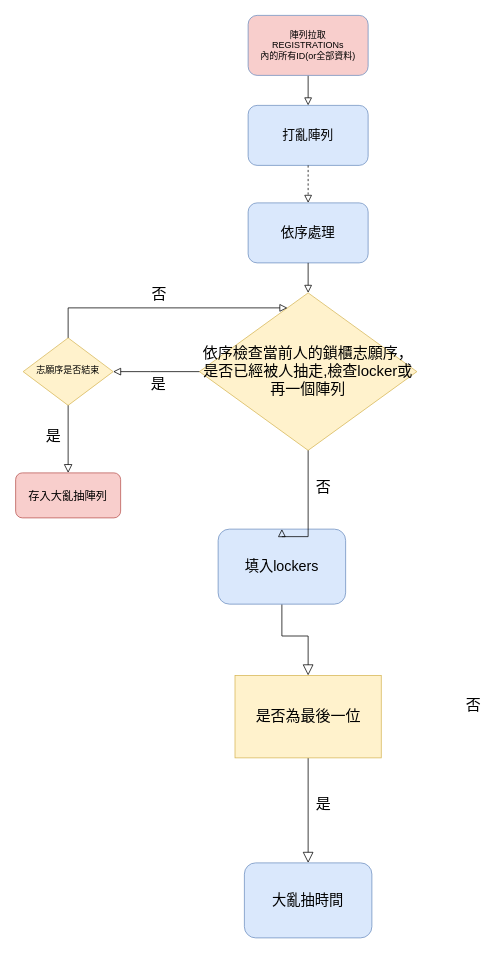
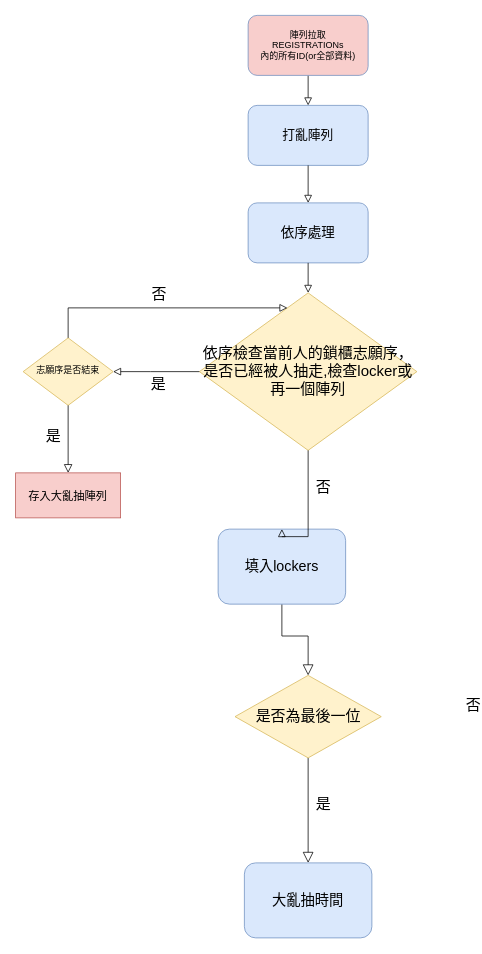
edge "打亂陣列" -> "依序處理": style dashed -> solid
node "存入大亂抽陣列": shape rounded rectangle -> rectangle
node "是否為最後一位": shape rectangle -> diamond
